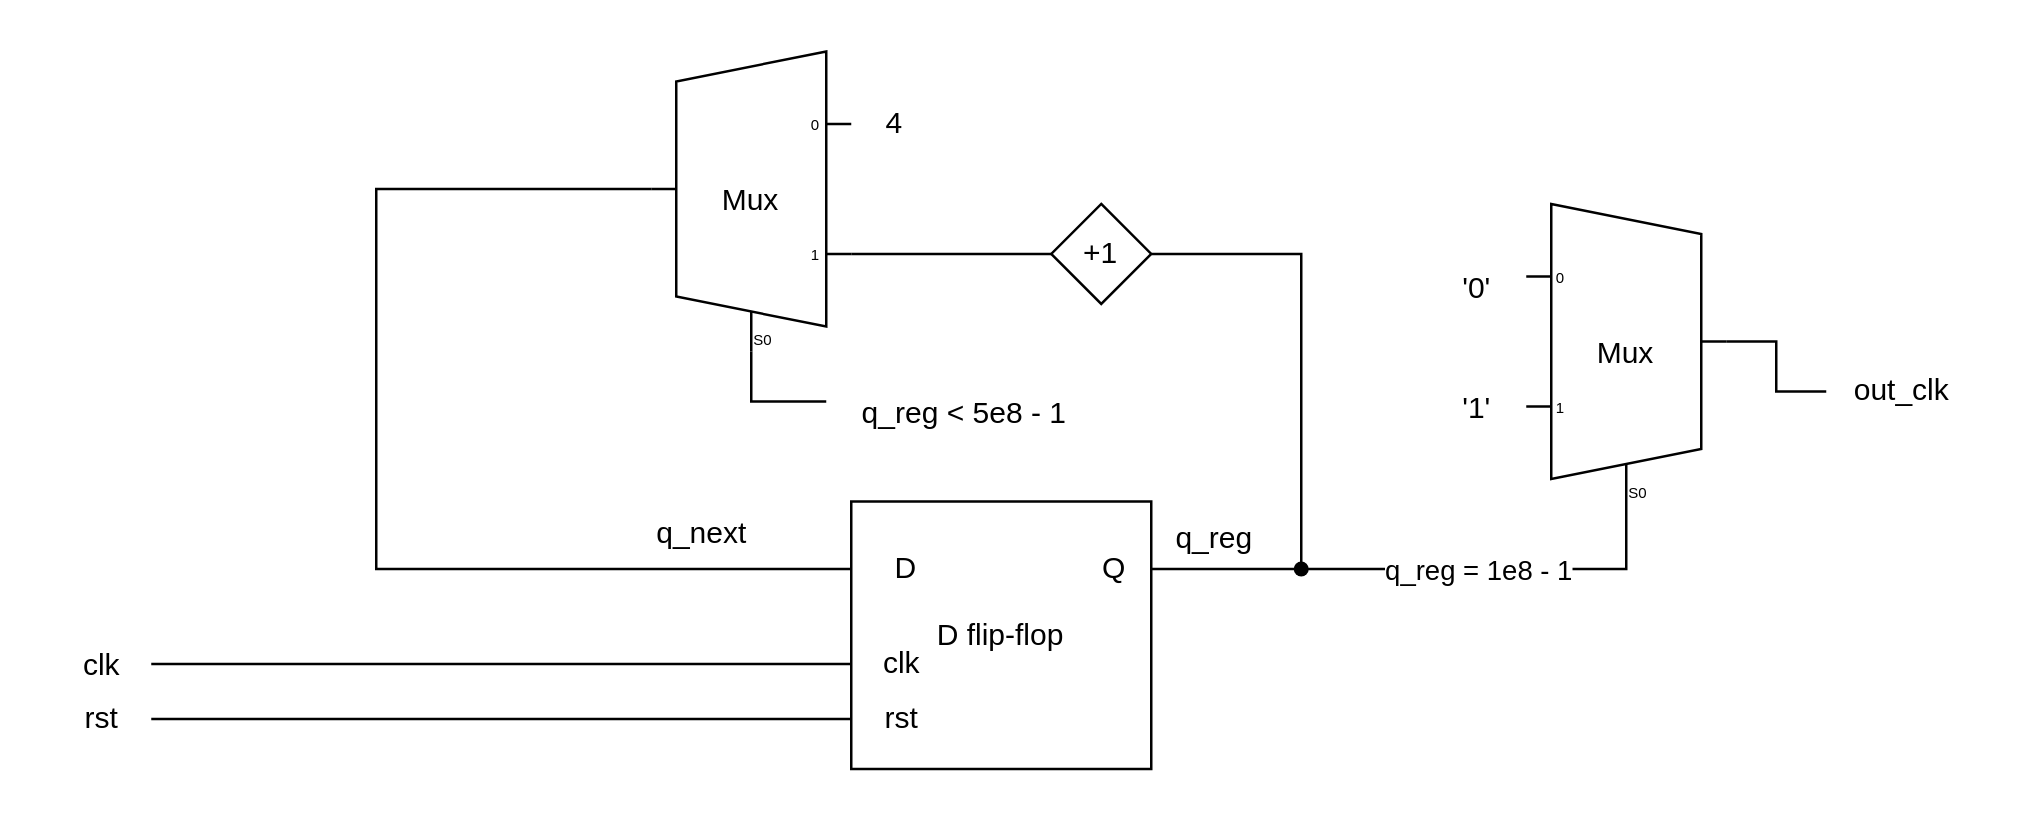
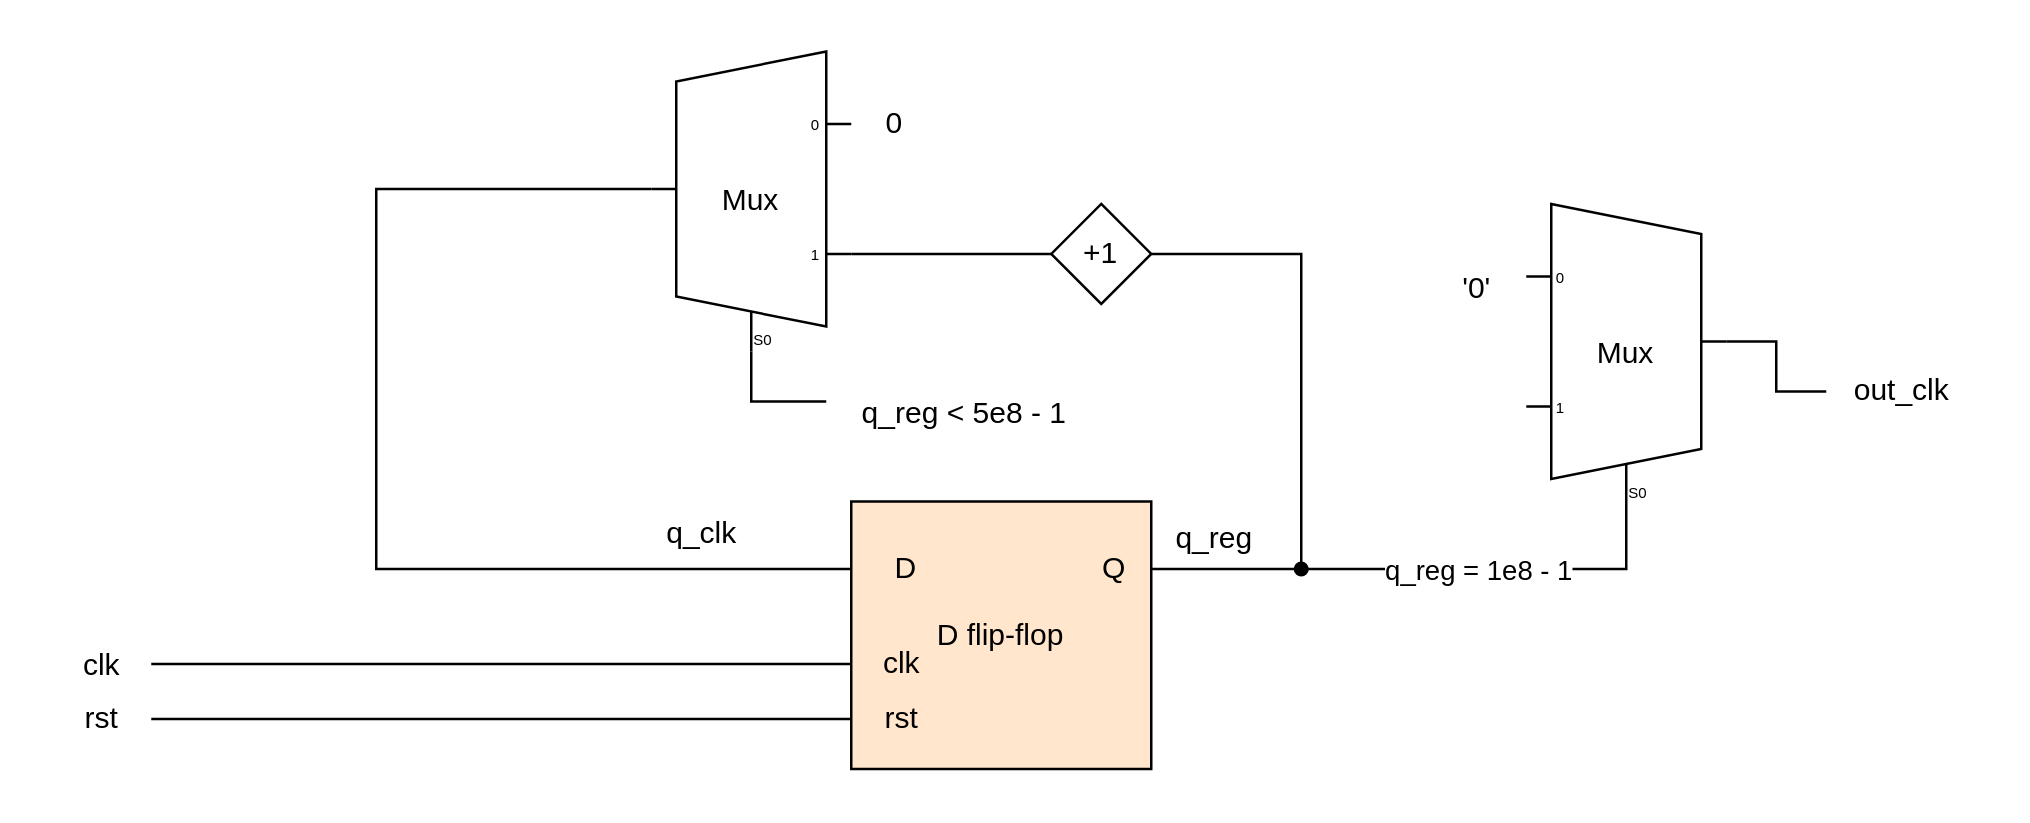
node "4": label "4" -> "0"
node "'1'": removed
node "q_next": label "q_next" -> "q_clk"
node "D flip-flop": fillcolor #ffffff -> #ffe6cc
